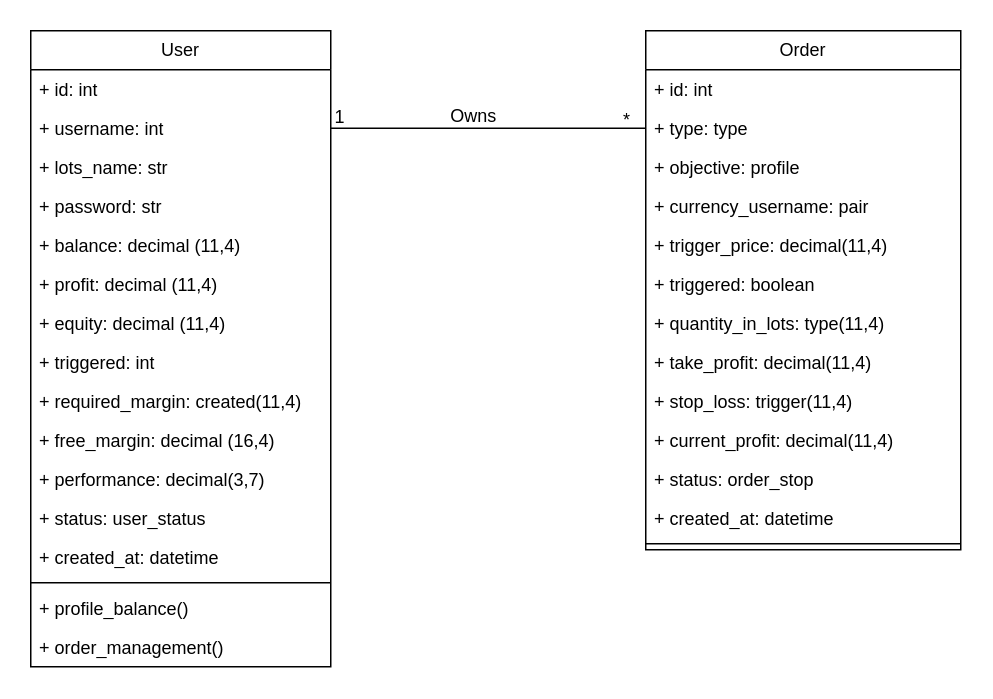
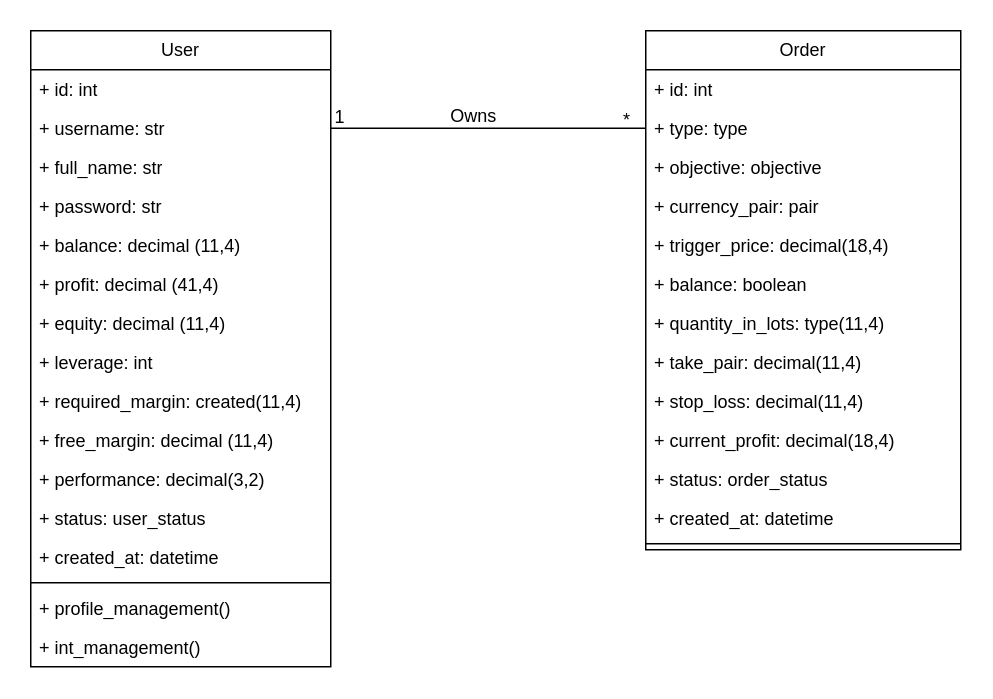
node "+ username: int": label "+ username: int" -> "+ username: str"
node "+ lots_name: str": label "+ lots_name: str" -> "+ full_name: str"
node "+ objective: profile": label "+ objective: profile" -> "+ objective: objective"
node "+ currency_username: pair": label "+ currency_username: pair" -> "+ currency_pair: pair"
node "+ trigger_price: decimal(11,4)": label "+ trigger_price: decimal(11,4)" -> "+ trigger_price: decimal(18,4)"
node "+ profit: decimal (11,4)": label "+ profit: decimal (11,4)" -> "+ profit: decimal (41,4)"
node "+ triggered: boolean": label "+ triggered: boolean" -> "+ balance: boolean"
node "+ triggered: int": label "+ triggered: int" -> "+ leverage: int"
node "+ take_profit: decimal(11,4)": label "+ take_profit: decimal(11,4)" -> "+ take_pair: decimal(11,4)"
node "+ stop_loss: trigger(11,4)": label "+ stop_loss: trigger(11,4)" -> "+ stop_loss: decimal(11,4)"
node "+ free_margin: decimal (16,4)": label "+ free_margin: decimal (16,4)" -> "+ free_margin: decimal (11,4)"
node "+ current_profit: decimal(11,4)": label "+ current_profit: decimal(11,4)" -> "+ current_profit: decimal(18,4)"
node "+ performance: decimal(3,7)": label "+ performance: decimal(3,7)" -> "+ performance: decimal(3,2)"
node "+ status: order_stop": label "+ status: order_stop" -> "+ status: order_status"
node "+ profile_balance()": label "+ profile_balance()" -> "+ profile_management()"
node "+ order_management()": label "+ order_management()" -> "+ int_management()"
